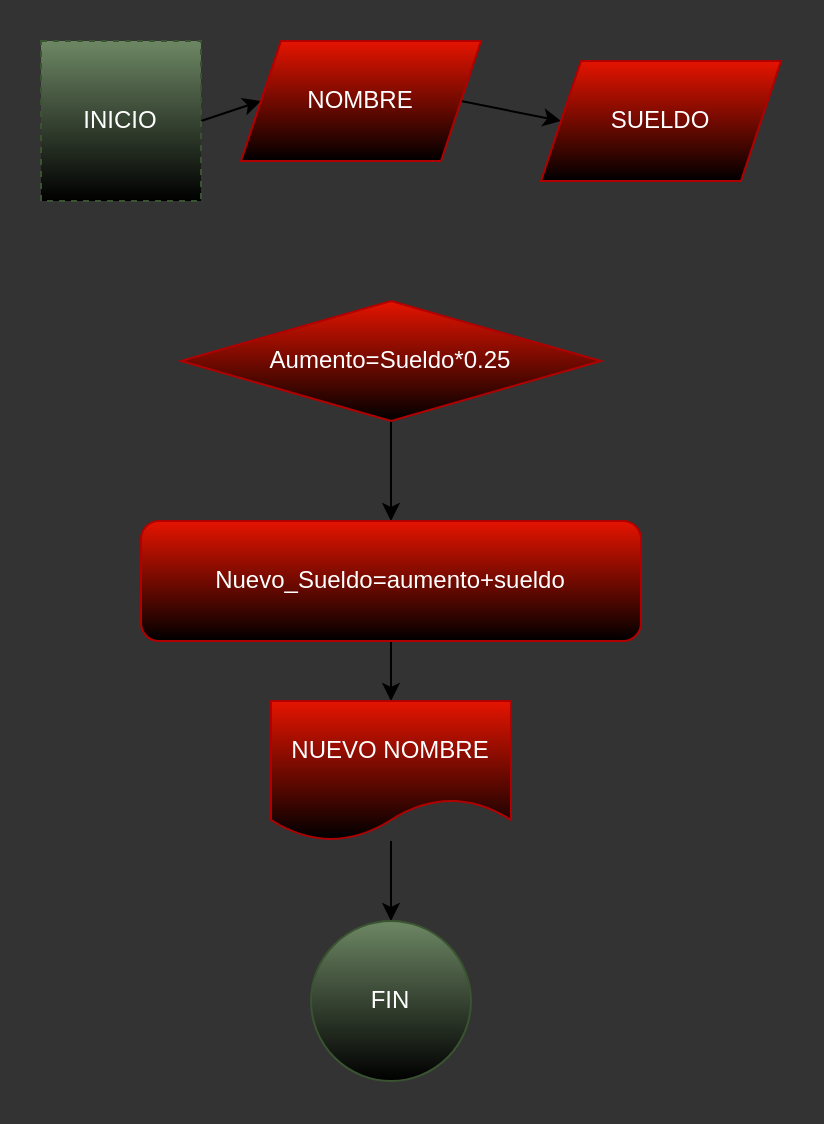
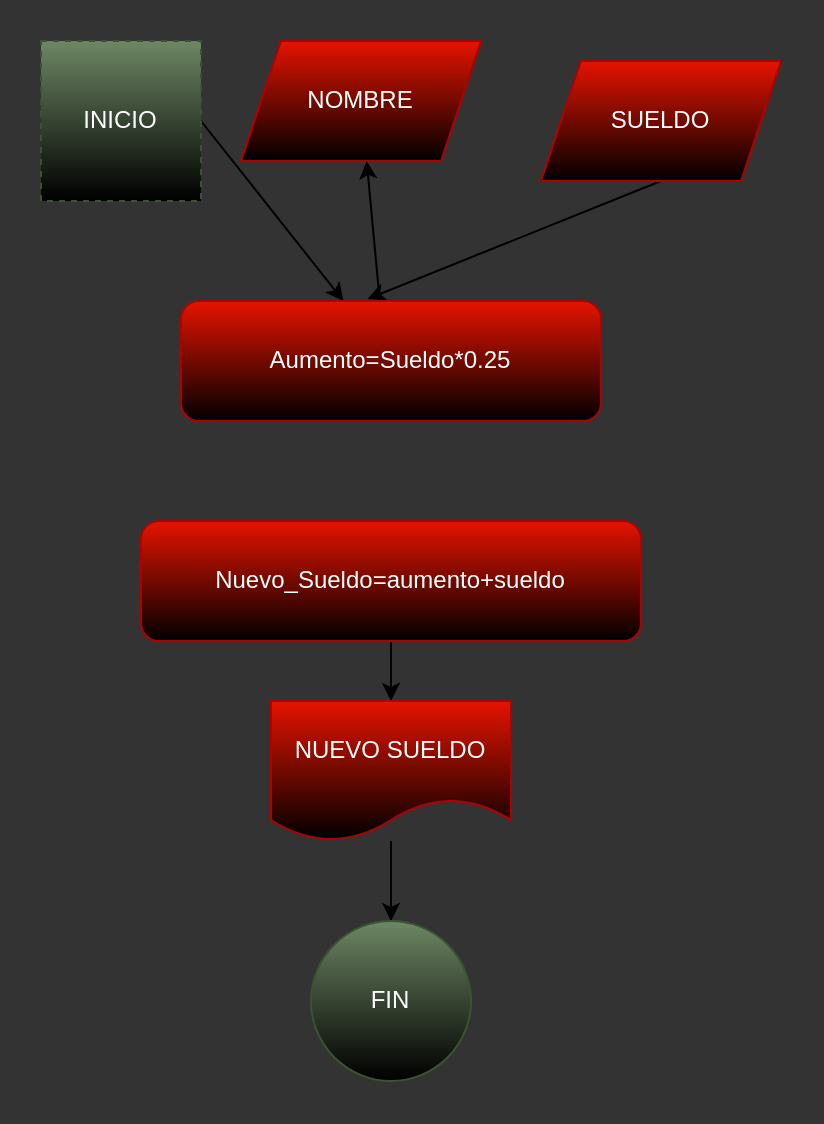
edge "NOMBRE" -> "SUELDO": removed
edge "INICIO" -> "NOMBRE": now "INICIO" -> "Aumento=Sueldo*0.25"
edge "SUELDO" -> "Aumento=Sueldo*0.25": added
node "Aumento=Sueldo*0.25": shape diamond -> rounded rectangle
edge "Aumento=Sueldo*0.25" -> "Nuevo_Sueldo=aumento+sueldo": now "Aumento=Sueldo*0.25" -> "NOMBRE"
node "NUEVO NOMBRE": label "NUEVO NOMBRE" -> "NUEVO SUELDO"
